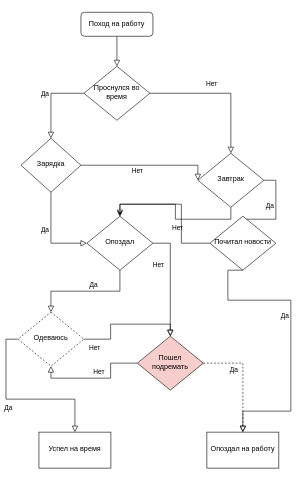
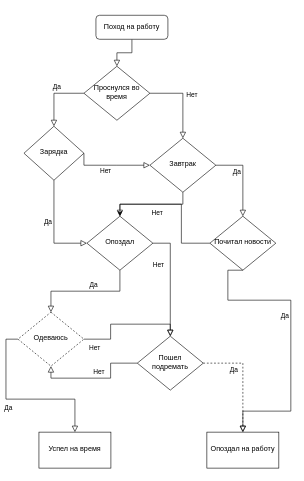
node "Поход на работу": moved (117, 24) -> (132, 27)
node "Зарядка": moved (51, 165) -> (54, 153)
node "Завтрак": moved (231, 180) -> (183, 165)
node "Пошел подремать": fillcolor #f8cecc -> #ffffff
